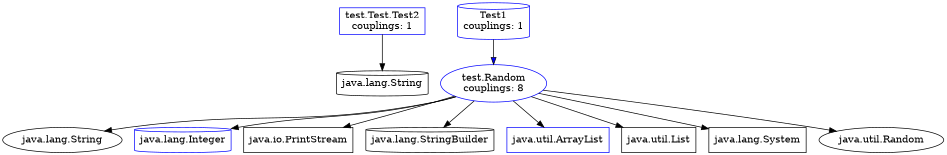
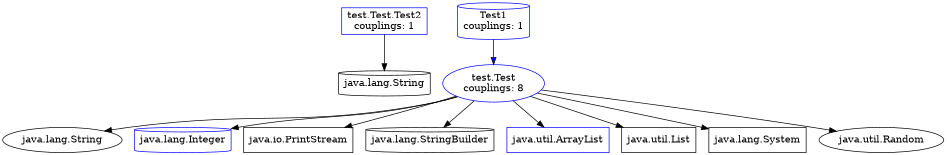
node "test.Random couplings: 8": label "test.Random couplings: 8" -> "test.Test couplings: 8"
